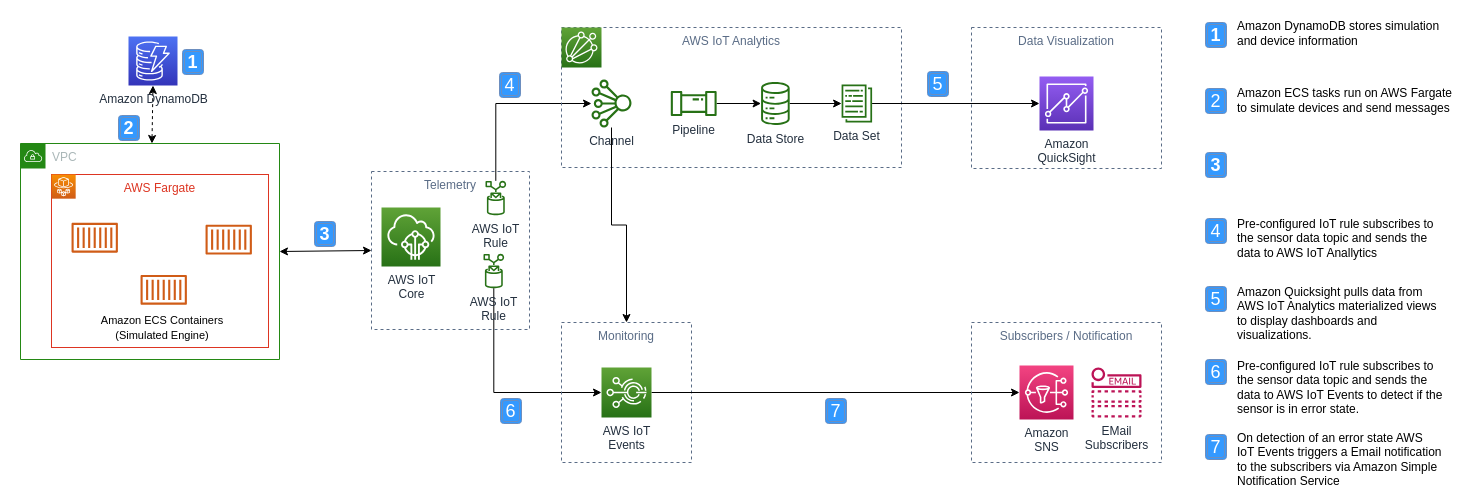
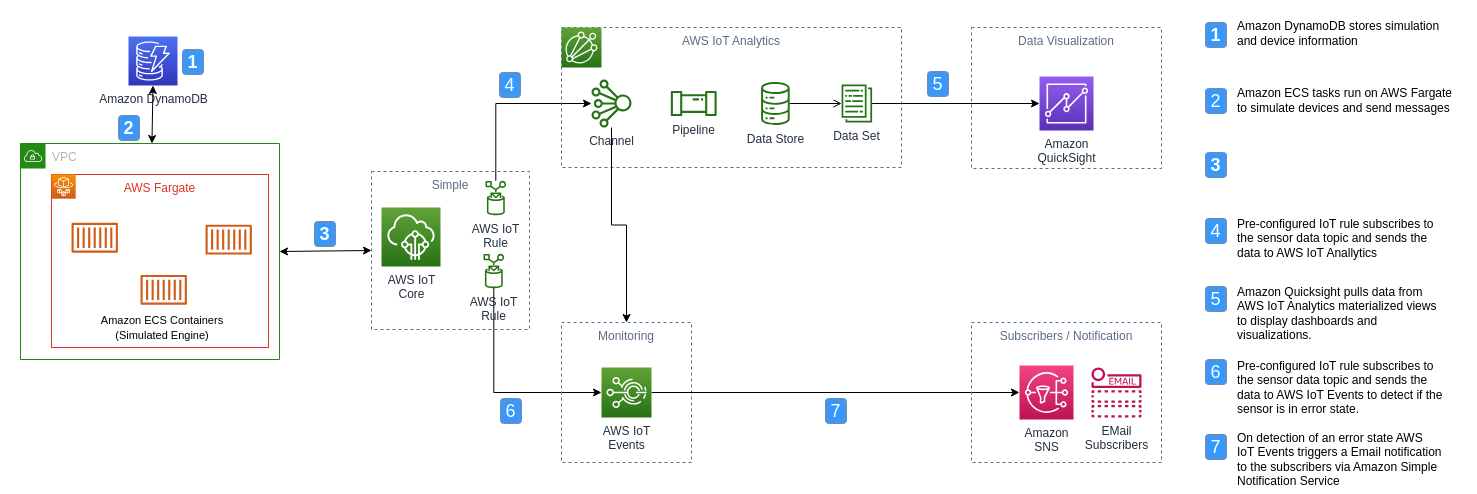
edge "Pipeline" -> "Data Store": removed
edge "Data Store" -> "Data Set": arrowhead classic -> open
edge "Amazon DynamoDB" -- "VPC": style dashed -> solid
node "Telemetry": label "Telemetry" -> "Simple"
